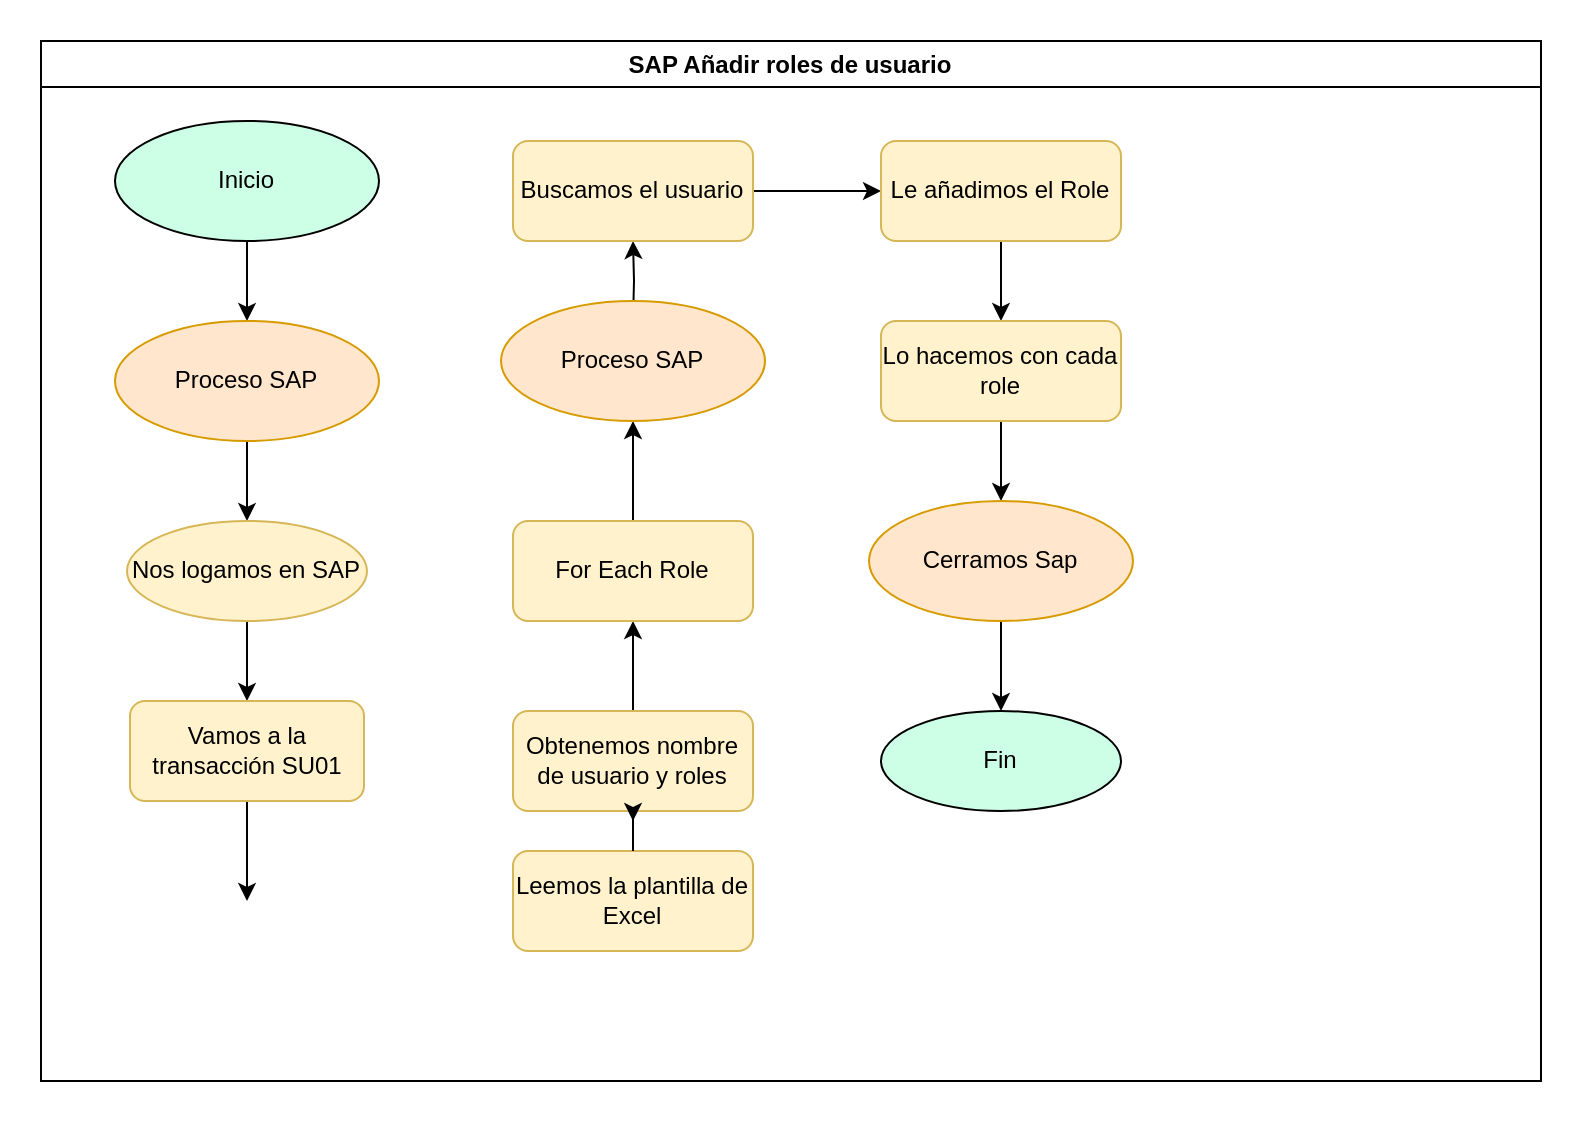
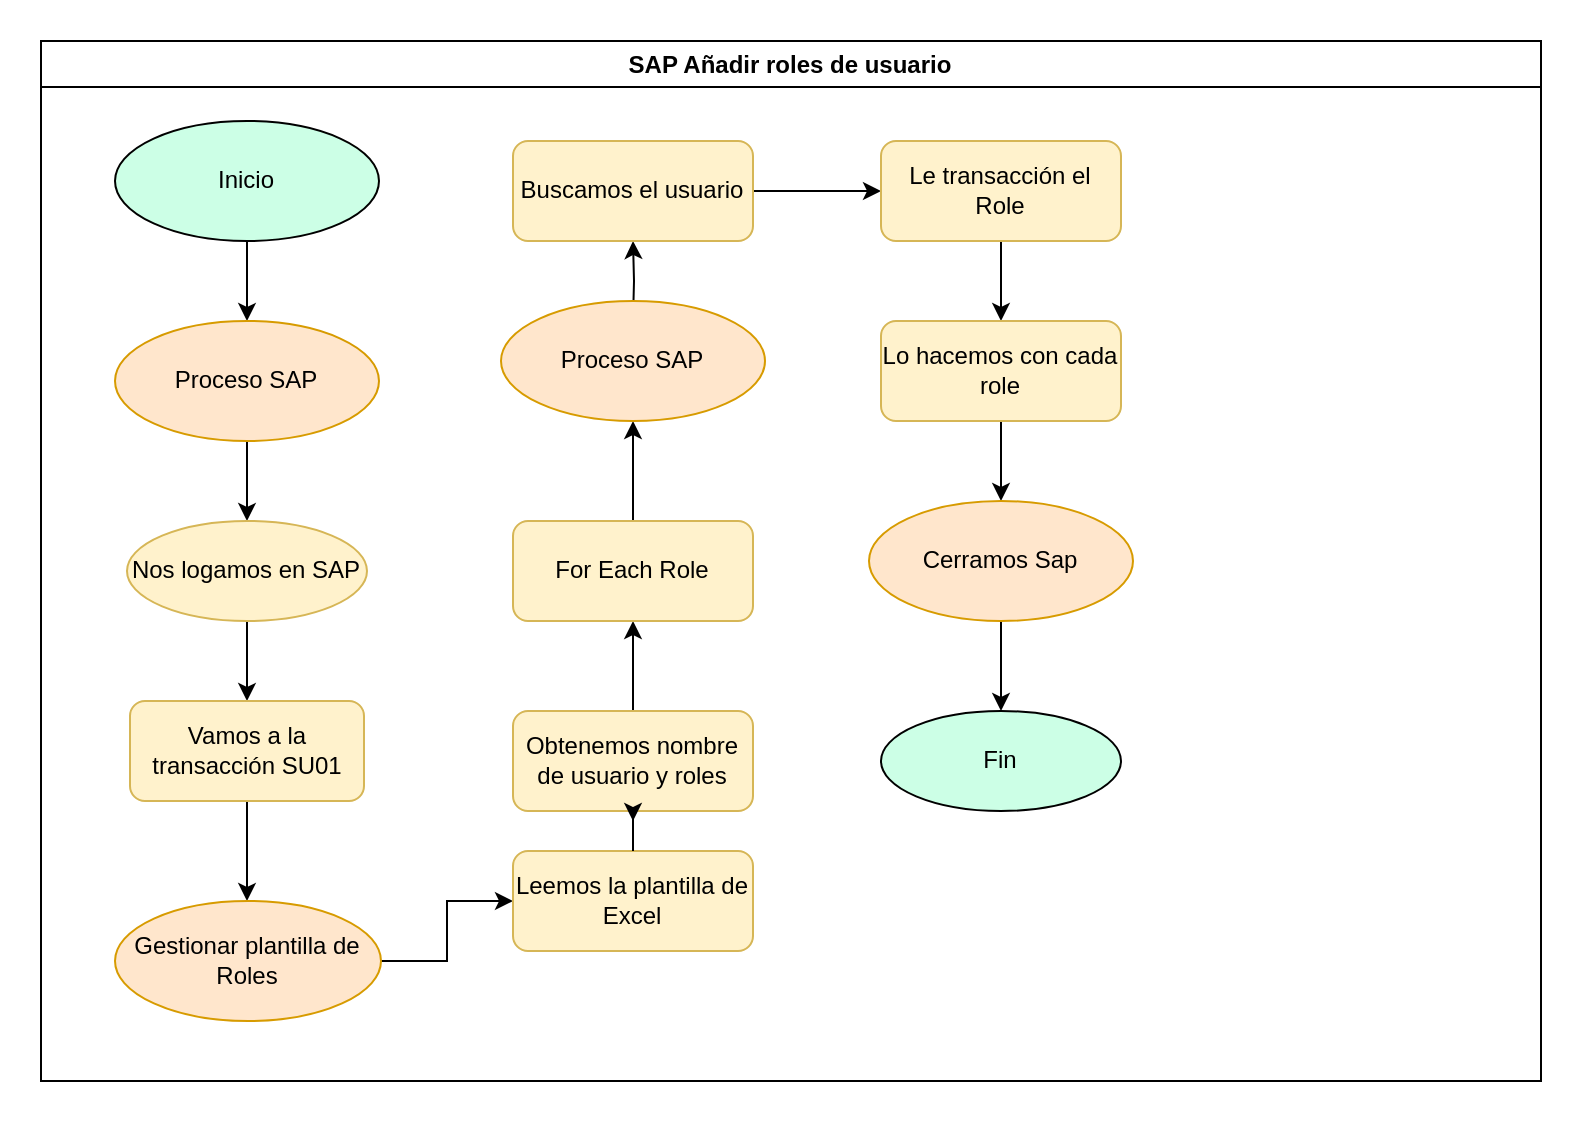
node "Le añadimos el Role": label "Le añadimos el Role" -> "Le transacción el Role"
edge "Gestionar plantilla de Roles" -> "Leemos la plantilla de Excel": added
node "Gestionar plantilla de Roles": added
